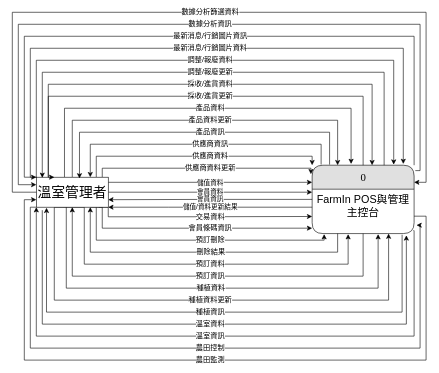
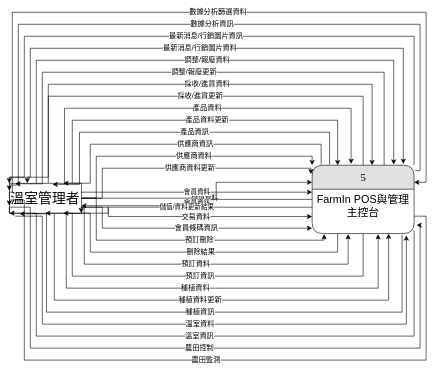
node "0": label "0" -> "5"
node "溫室管理者": moved (72, 192) -> (45, 198)
